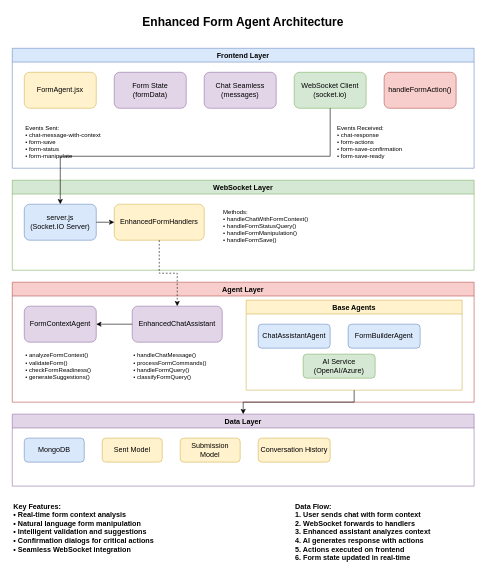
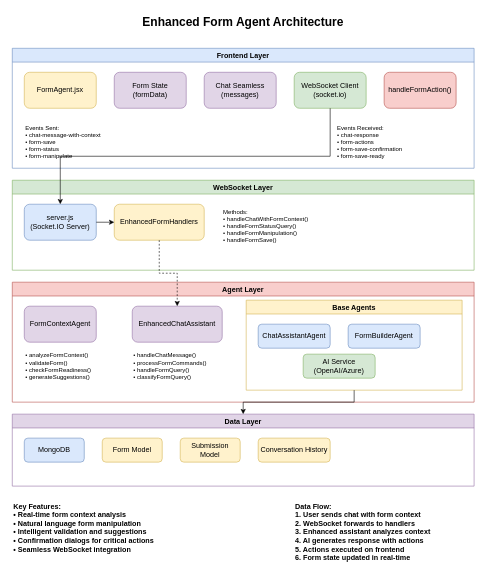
edge "EnhancedChatAssistant" -> "FormContextAgent": removed
node "Sent Model": label "Sent Model" -> "Form Model"
